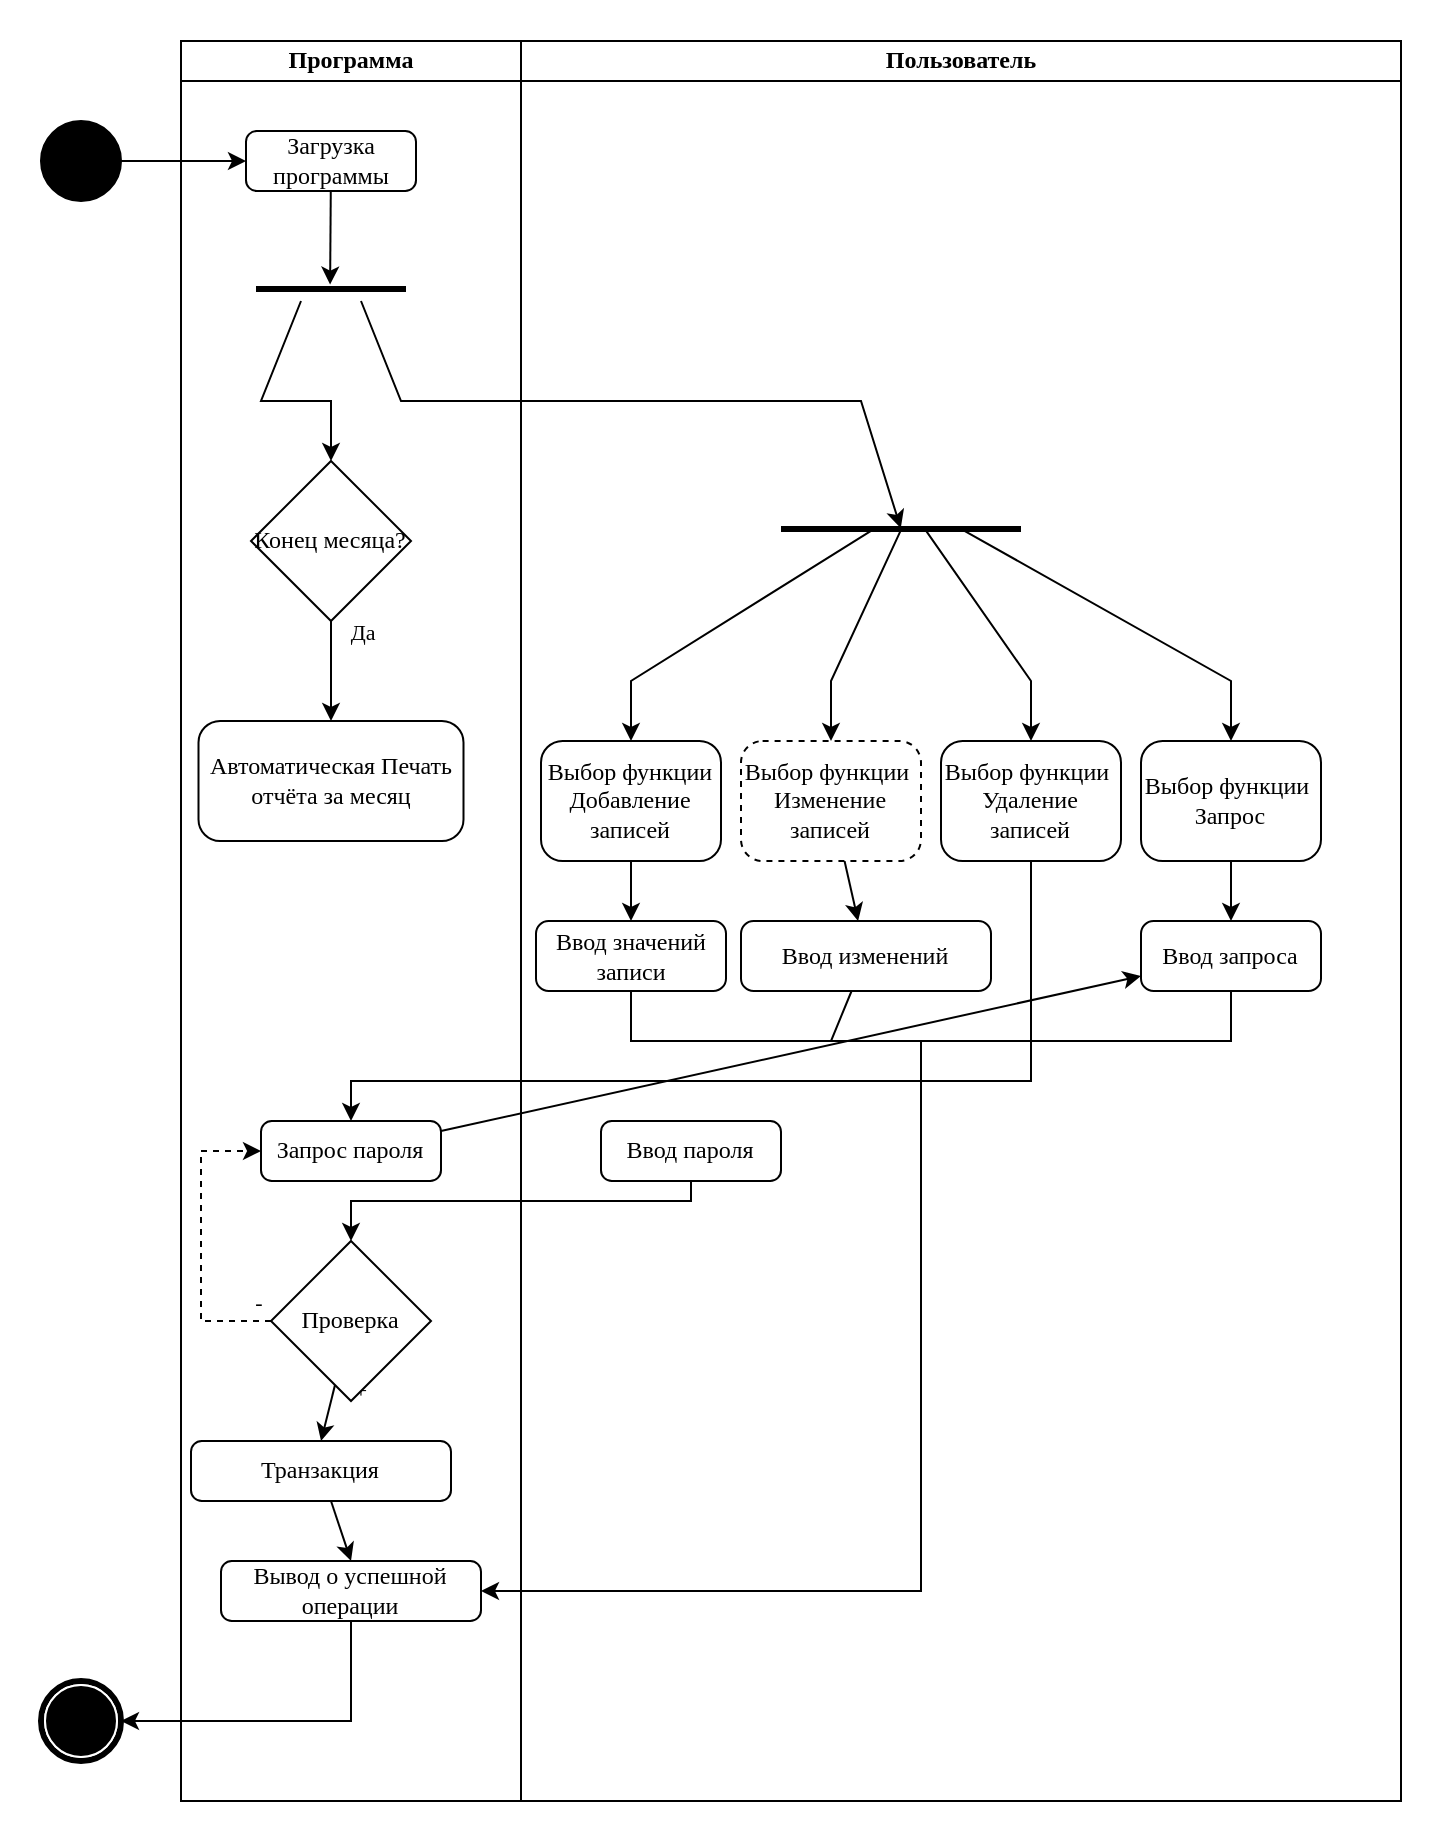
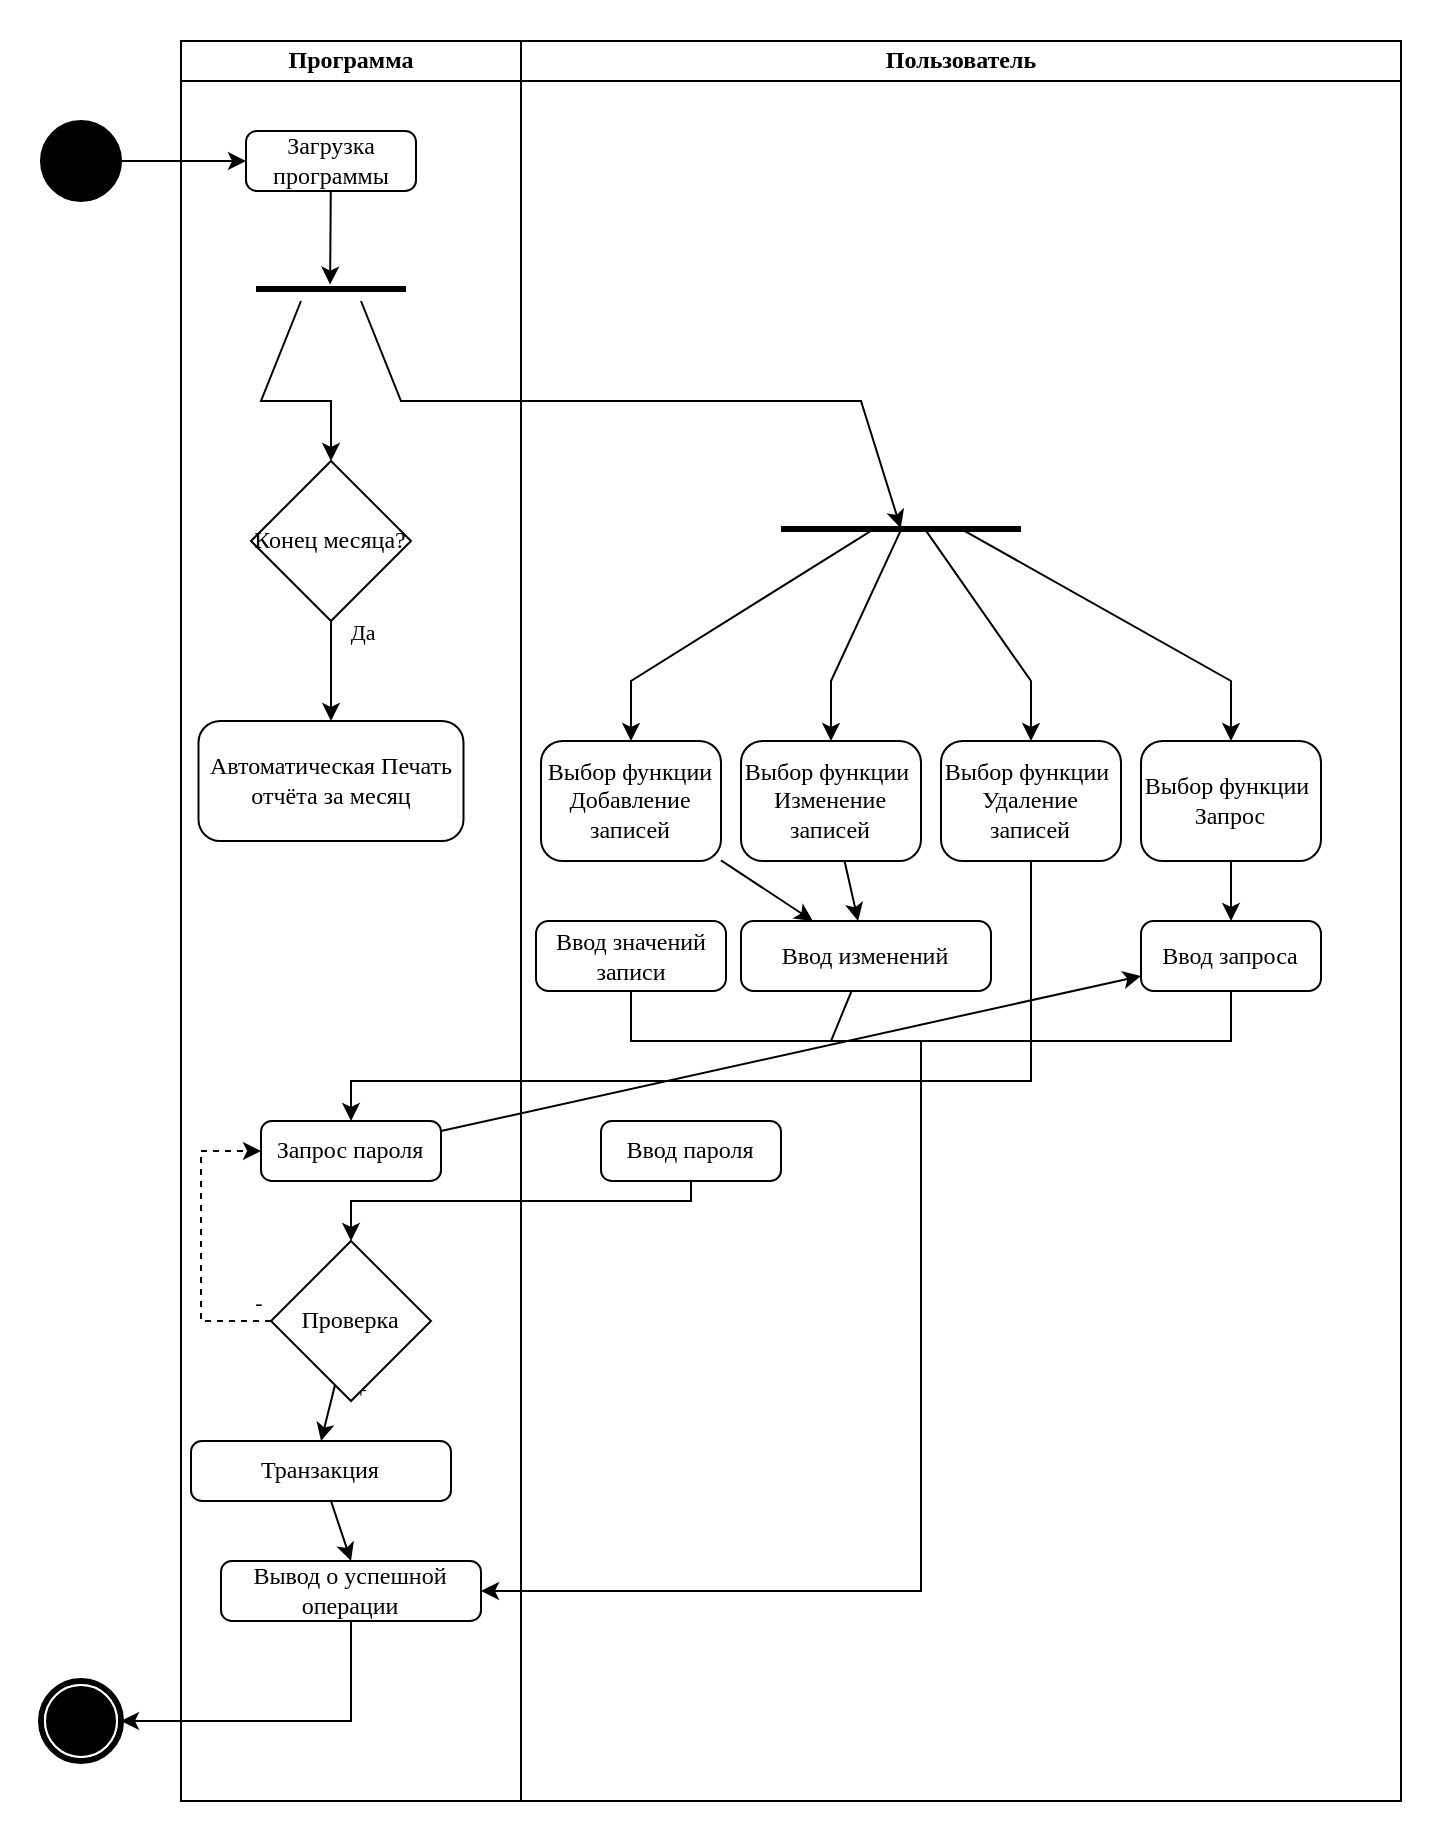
node "Выбор функции Изменение записей": style dashed -> solid
edge "Выбор функции Добавление записей" -> "Ввод значений записи": now "Выбор функции Добавление записей" -> "Ввод изменений"
